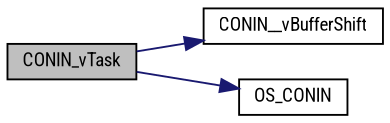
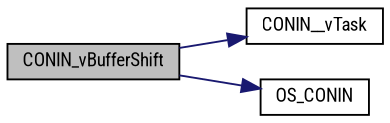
node "CONIN__vBufferShift": label "CONIN__vBufferShift" -> "CONIN__vTask"
node "CONIN_vTask": label "CONIN_vTask" -> "CONIN_vBufferShift"
